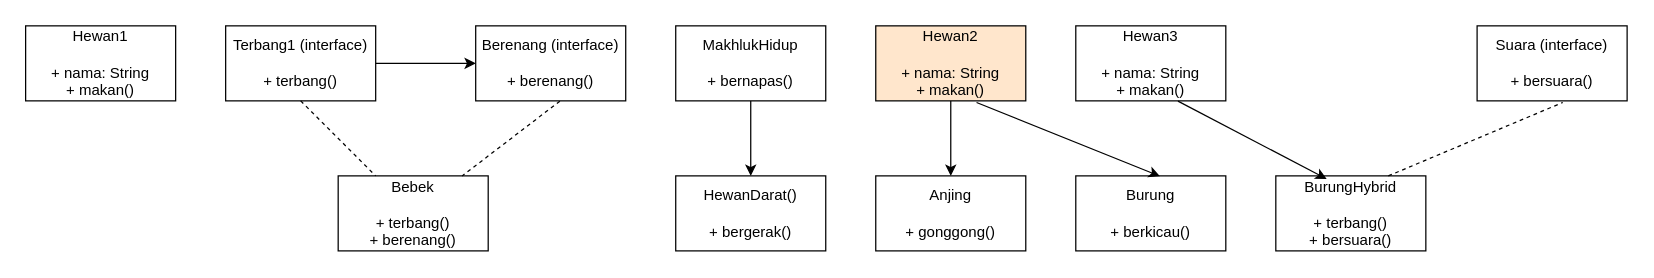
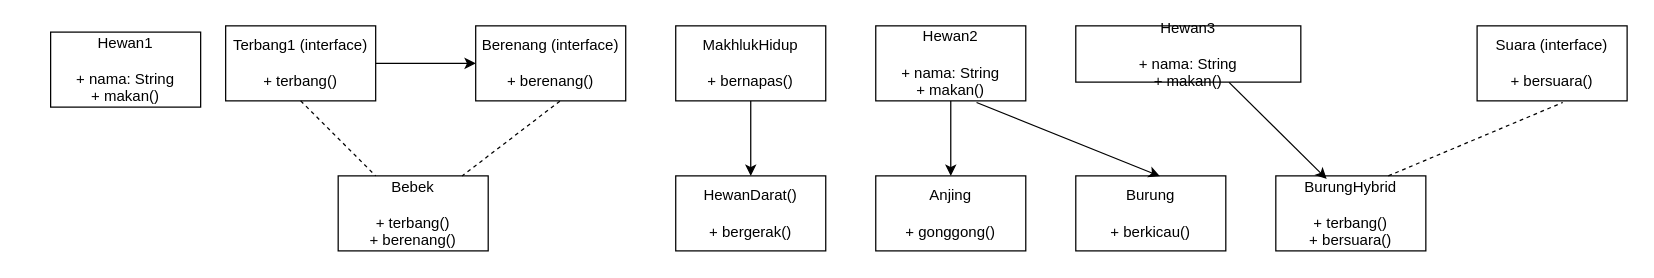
node "Hewan1 + nama: String + makan()": moved (101, 63) -> (126, 69)
node "Hewan2 + nama: String + makan()": fillcolor #ffe6cc -> #ffffff
node "Hewan3 + nama: String + makan()": size 150x75 -> 225x56
